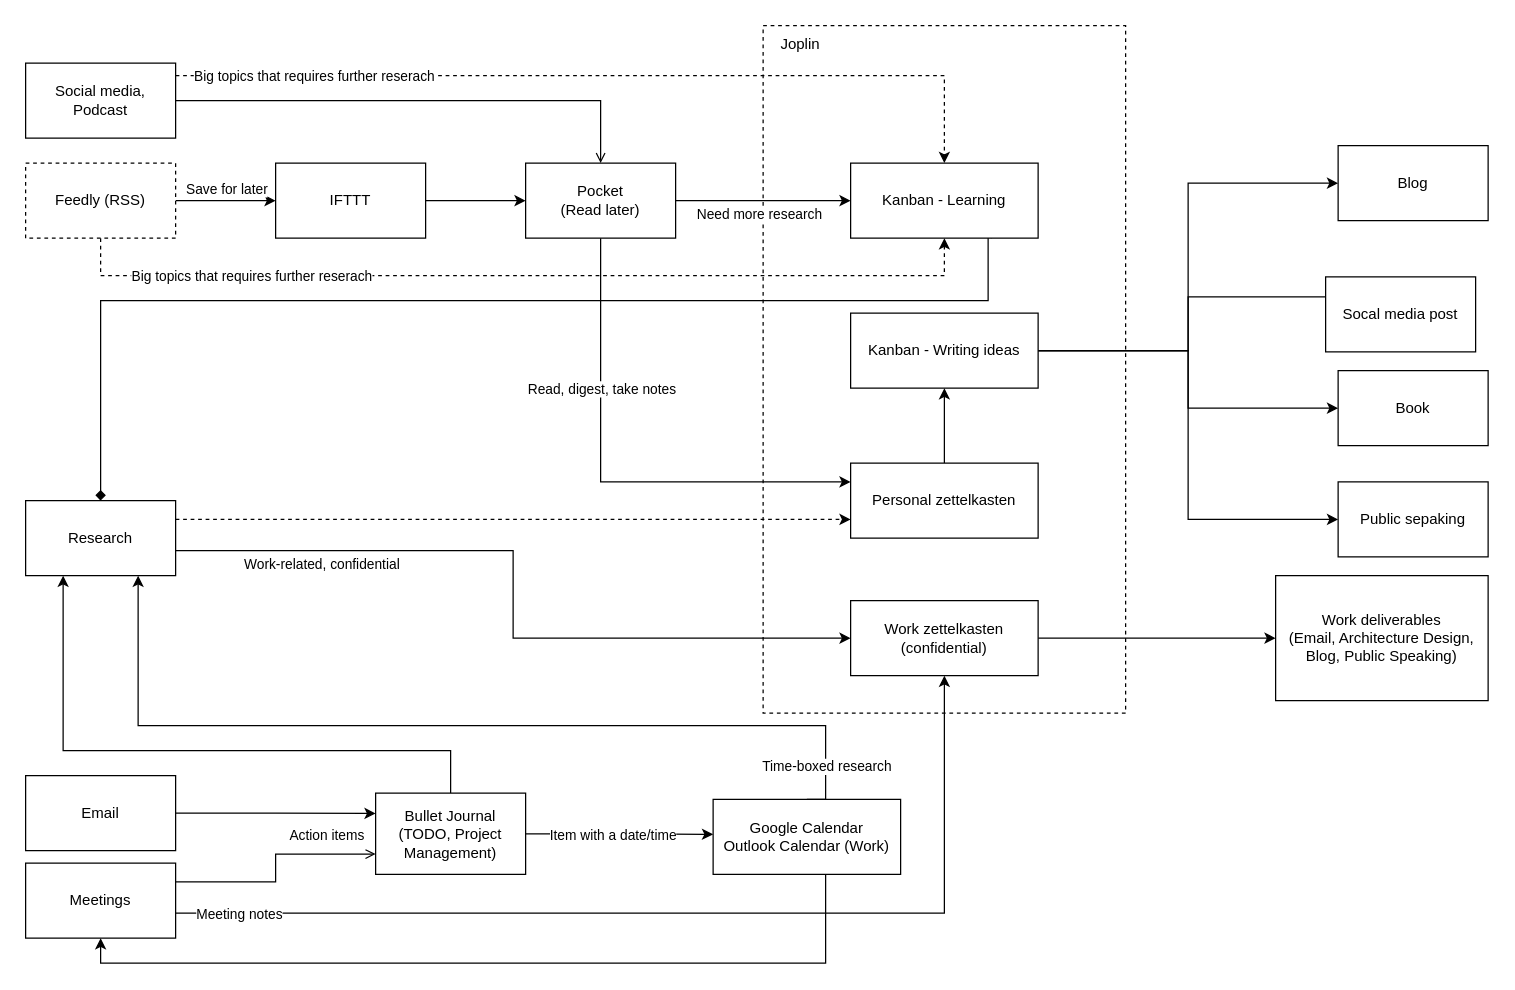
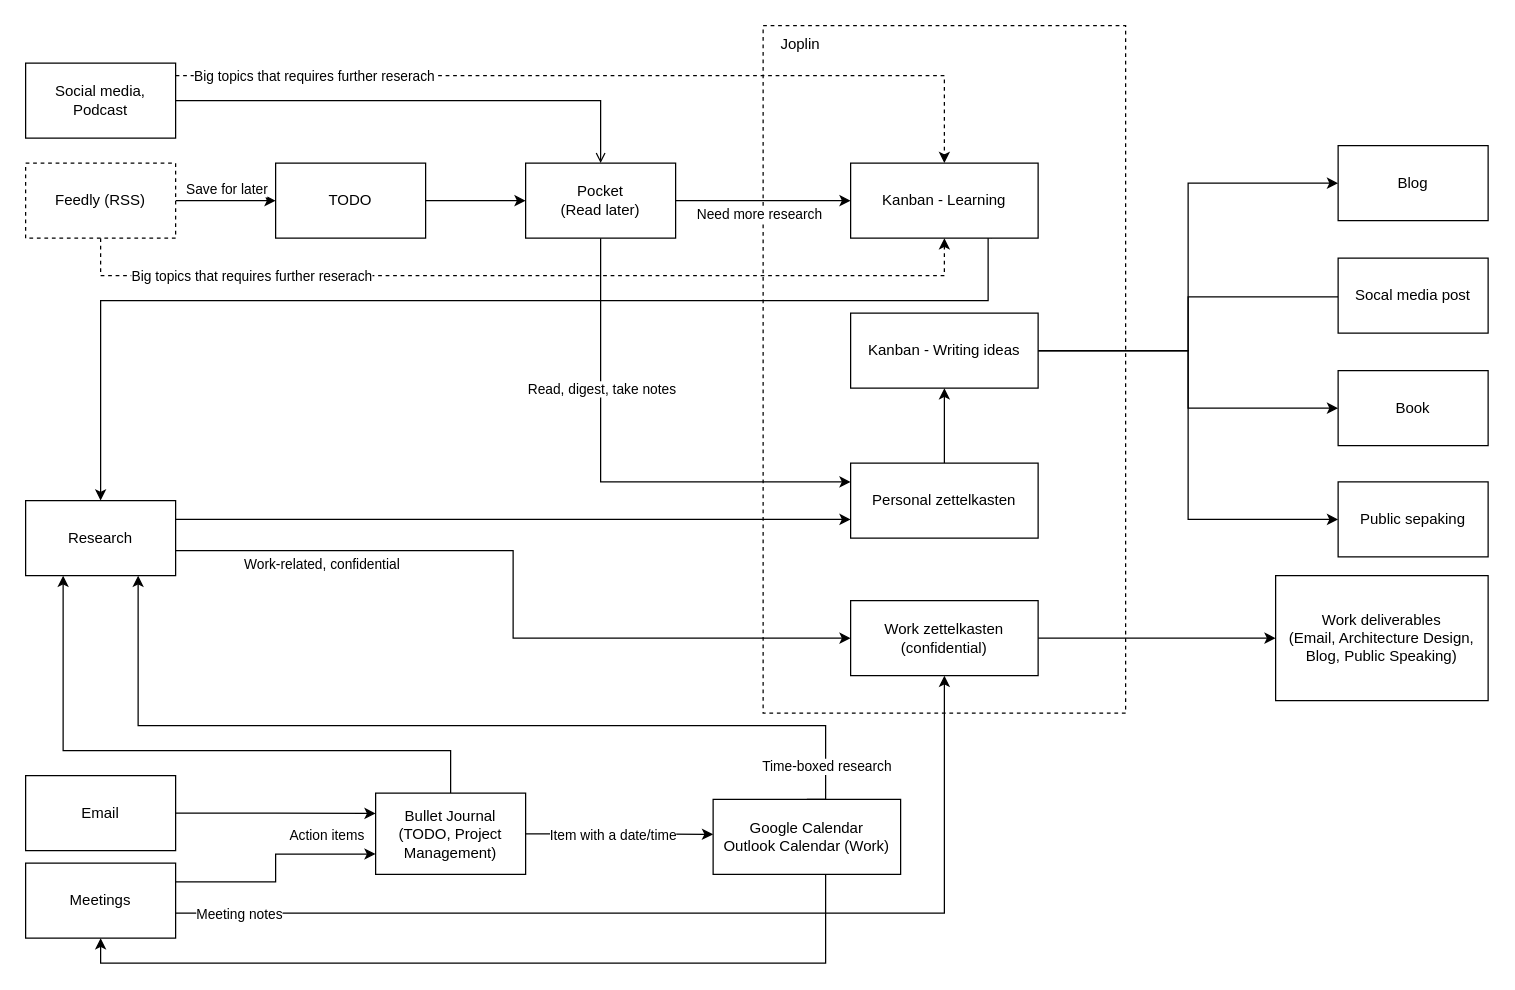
node "IFTTT": label "IFTTT" -> "TODO"
node "Socal media post": moved (1401, 314) -> (1413, 296)
edge "Kanban - Learning" -> "Research": arrowhead diamond -> classic
edge "Research" -> "Personal zettelkasten": style dashed -> solid
edge "Meetings" -> "Bullet Journal (TODO, Project Management)": arrowhead open -> classic
